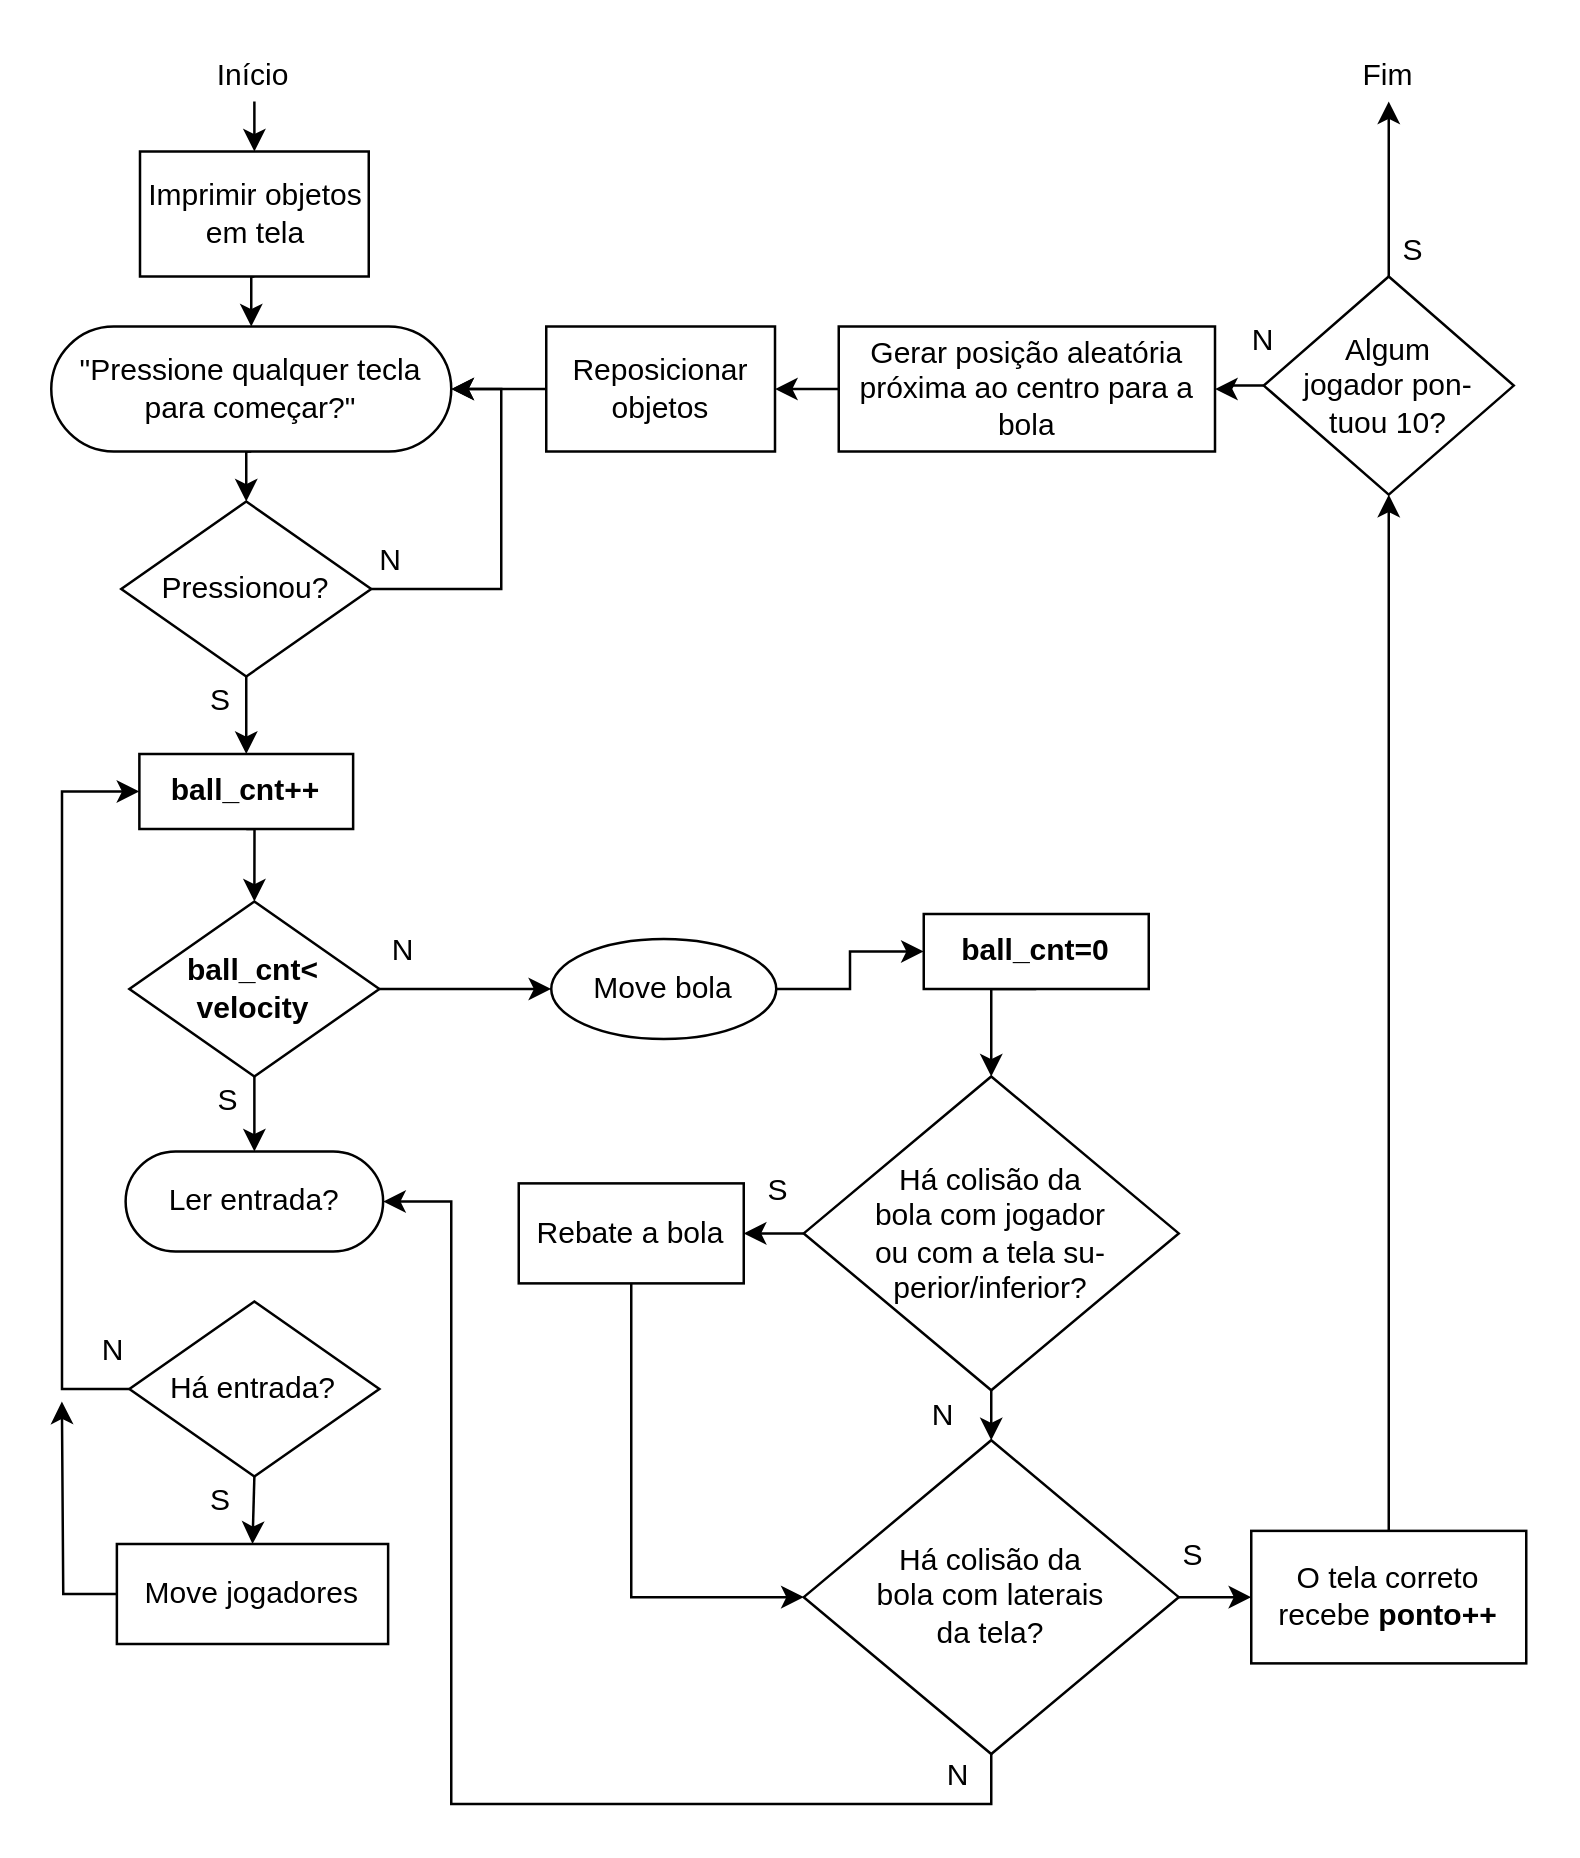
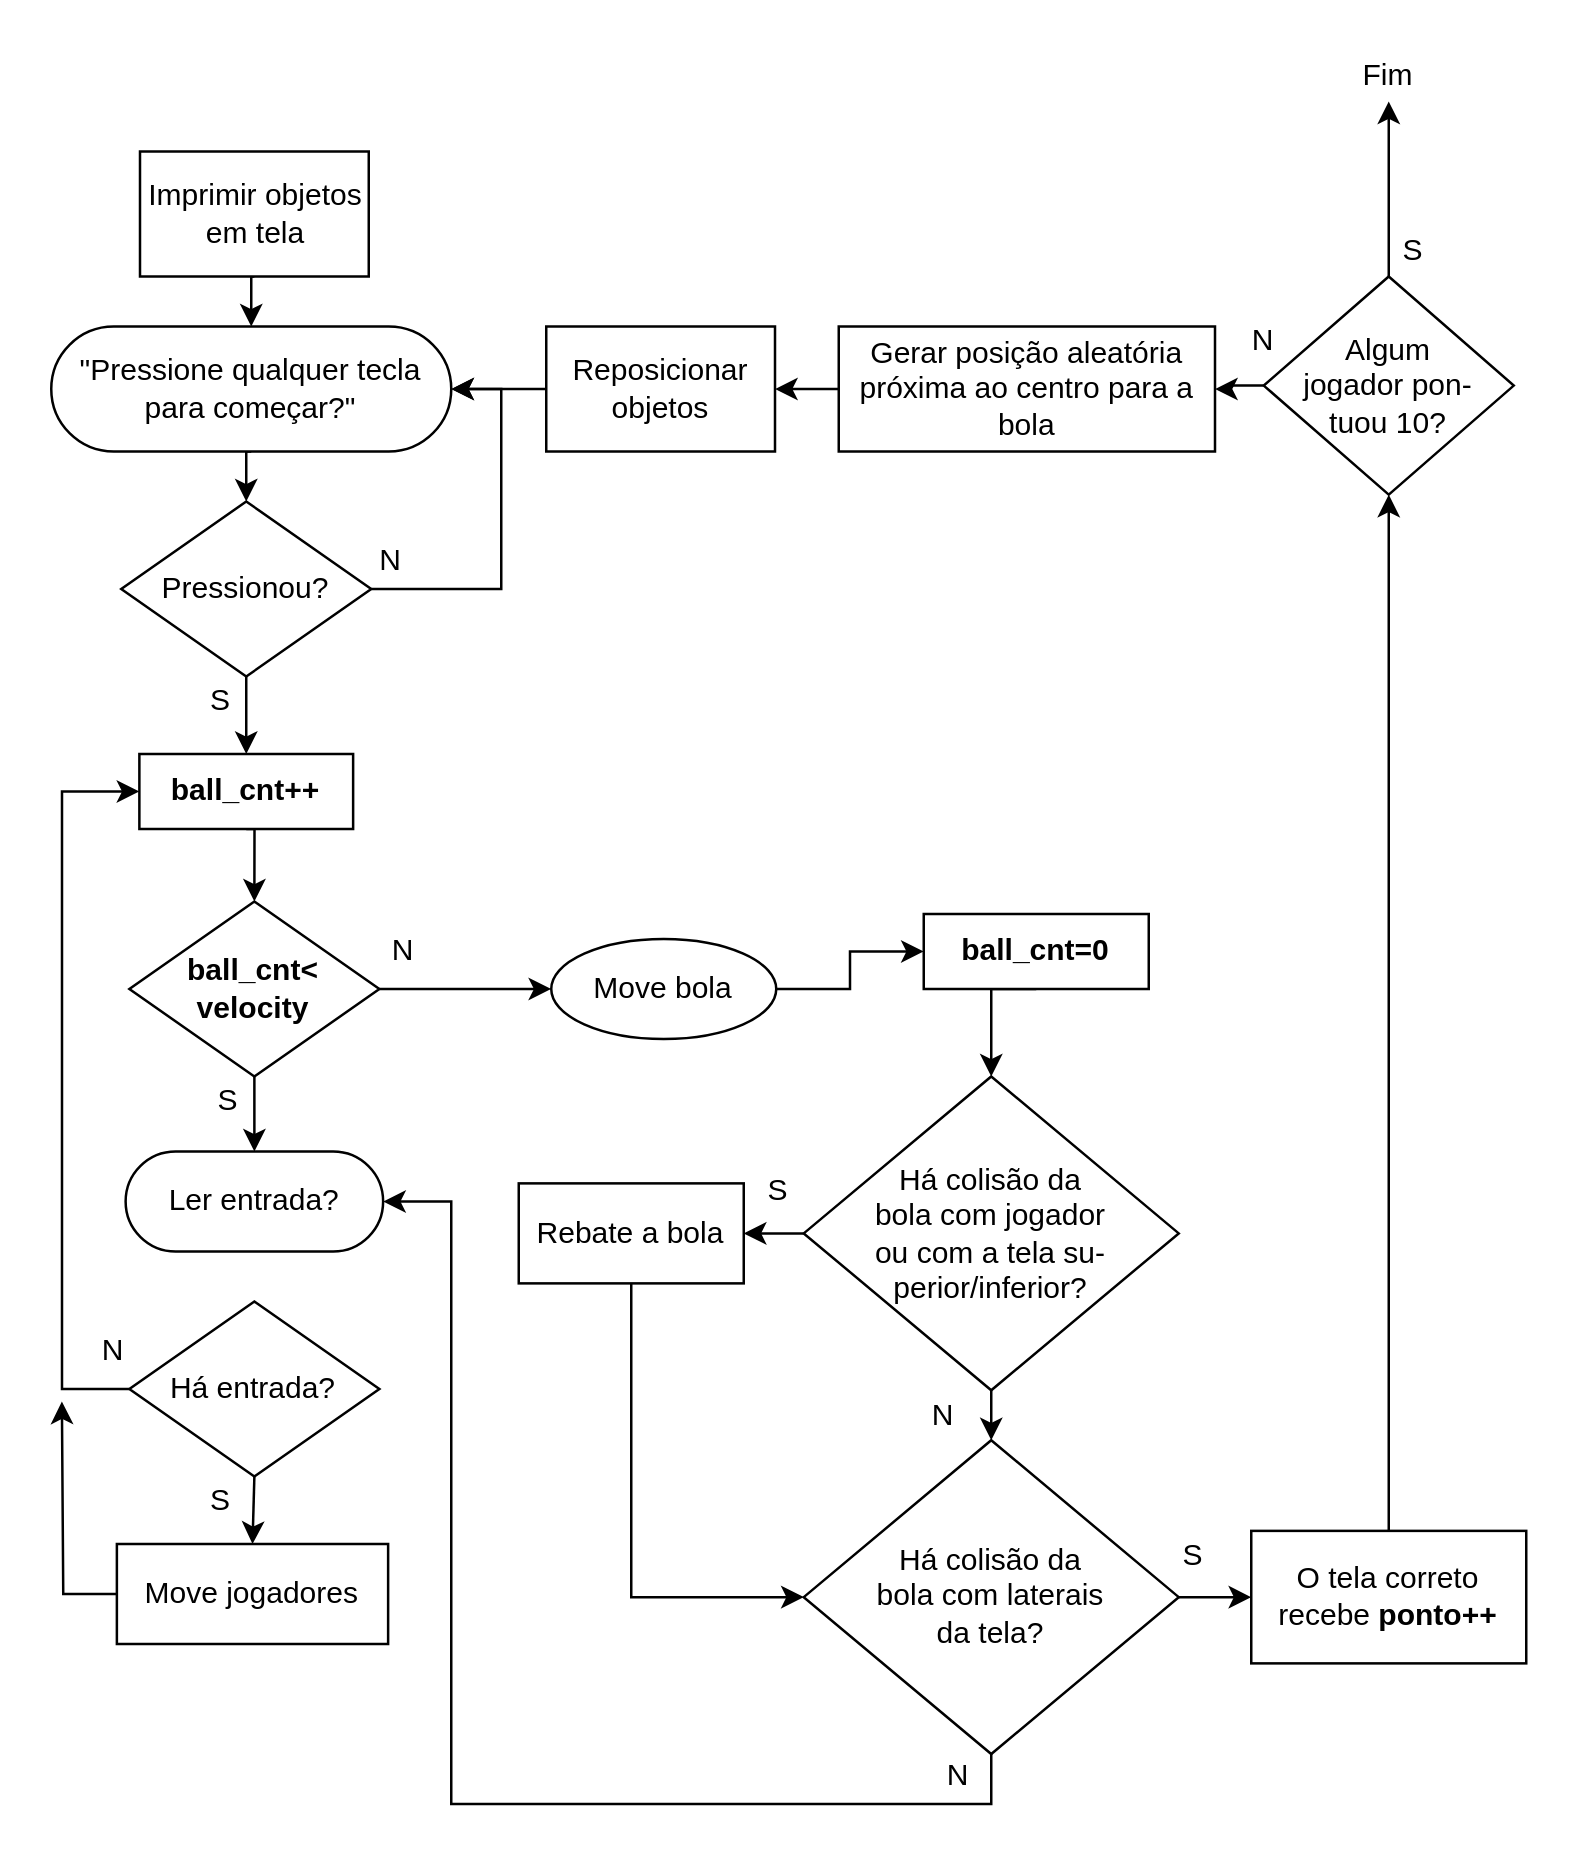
node "Início": removed
edge "Início" -> "Imprimir objetos em tela": removed
